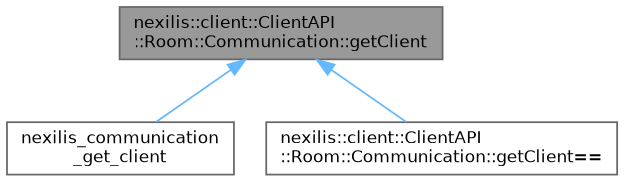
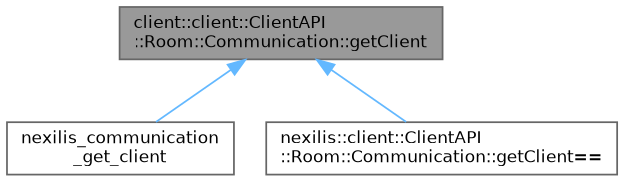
node "nexilis::client::ClientAPI ::Room::Communication::getClient": label "nexilis::client::ClientAPI ::Room::Communication::getClient" -> "client::client::ClientAPI ::Room::Communication::getClient"
